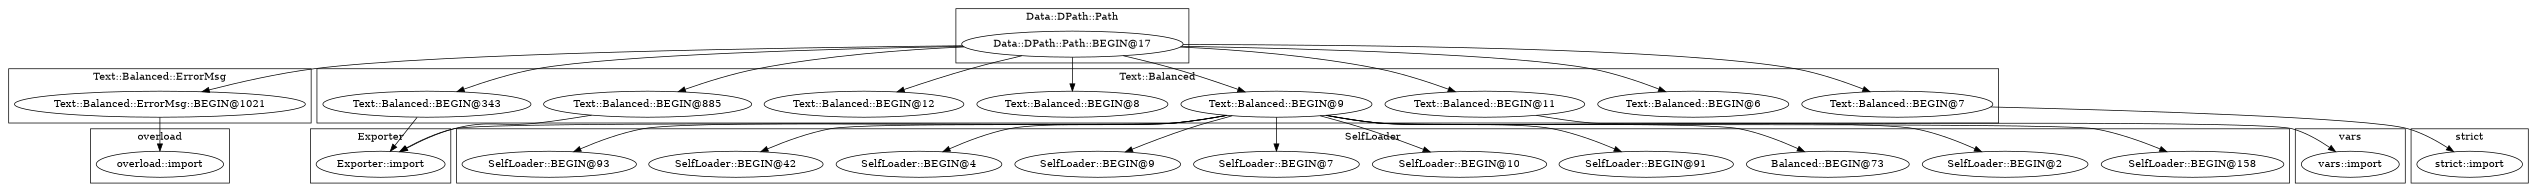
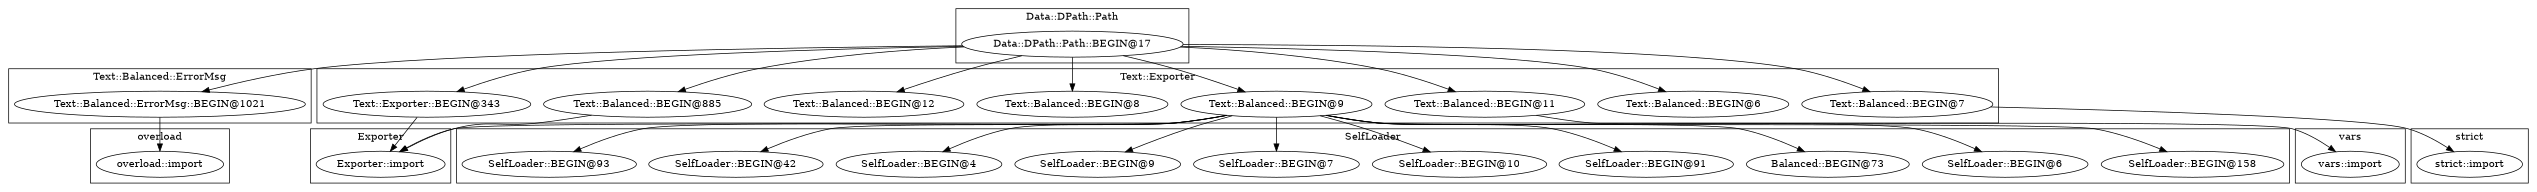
cluster "Text::Balanced": label "Text::Balanced" -> "Text::Exporter"
node "Text::Balanced::BEGIN@343": label "Text::Balanced::BEGIN@343" -> "Text::Exporter::BEGIN@343"
node "SelfLoader::BEGIN@2": label "SelfLoader::BEGIN@2" -> "SelfLoader::BEGIN@6"
